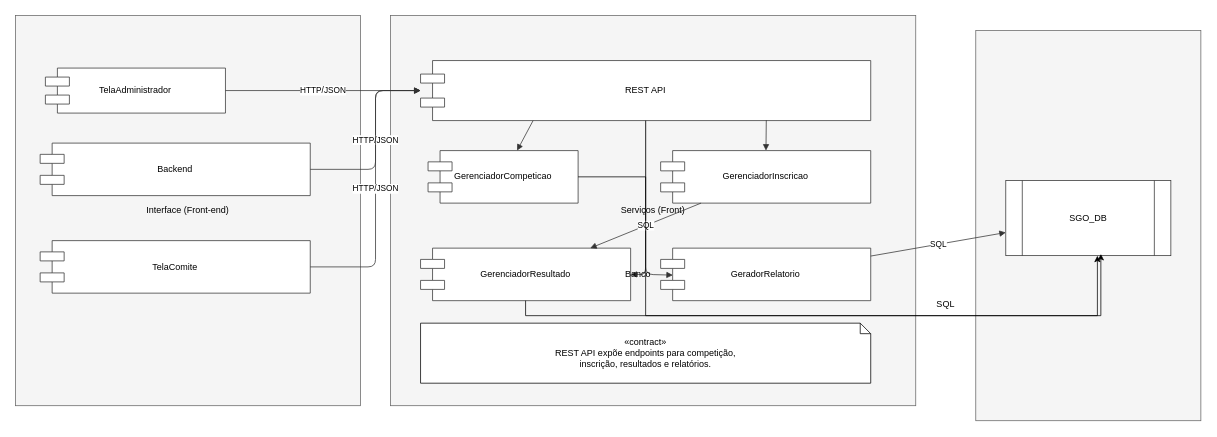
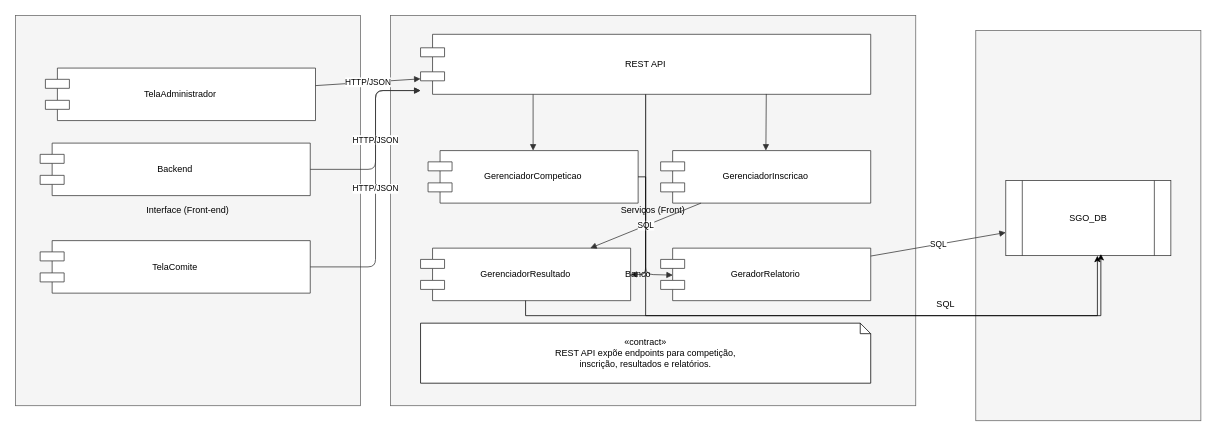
node "TelaAdministrador": size 180x45 -> 270x53
node "REST API": moved (645, 90) -> (645, 64)
node "GerenciadorCompeticao": size 150x53 -> 210x53
